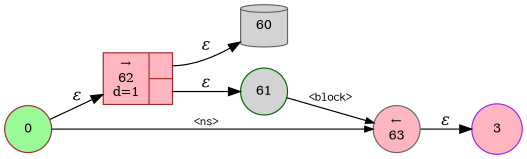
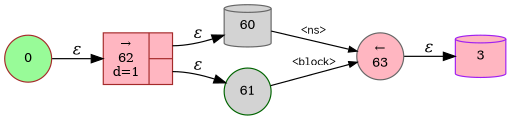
edge "0" -> "← 63": now "60" -> "← 63"
node "3": shape circle -> cylinder
